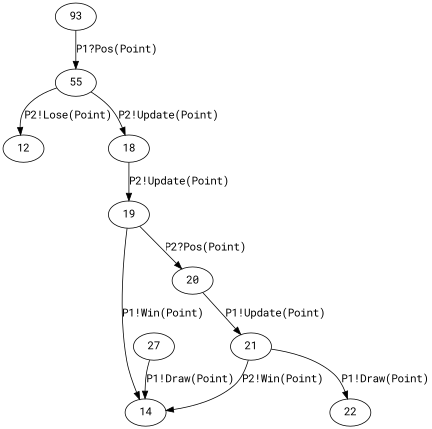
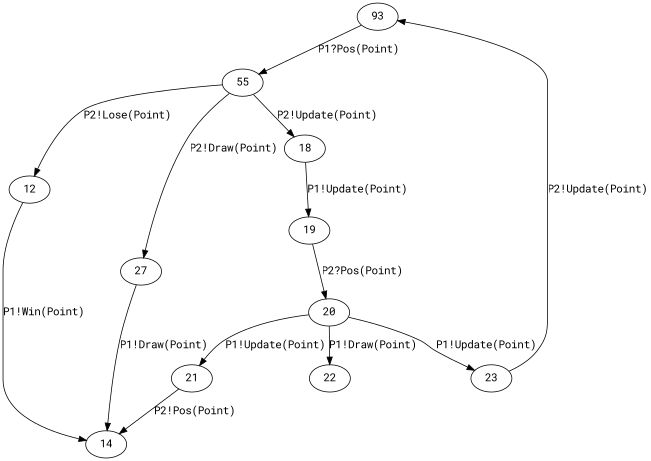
edge "55" -> "27": added, label "P2!Draw(Point)"
edge "18" -> "19": label "P2!Update(Point)" -> "P1!Update(Point)"
edge "19" -> "14": now "12" -> "14"
edge "21" -> "22": now "20" -> "22"
node "23": added
edge "21" -> "14": label "P2!Win(Point)" -> "P2!Pos(Point)"
